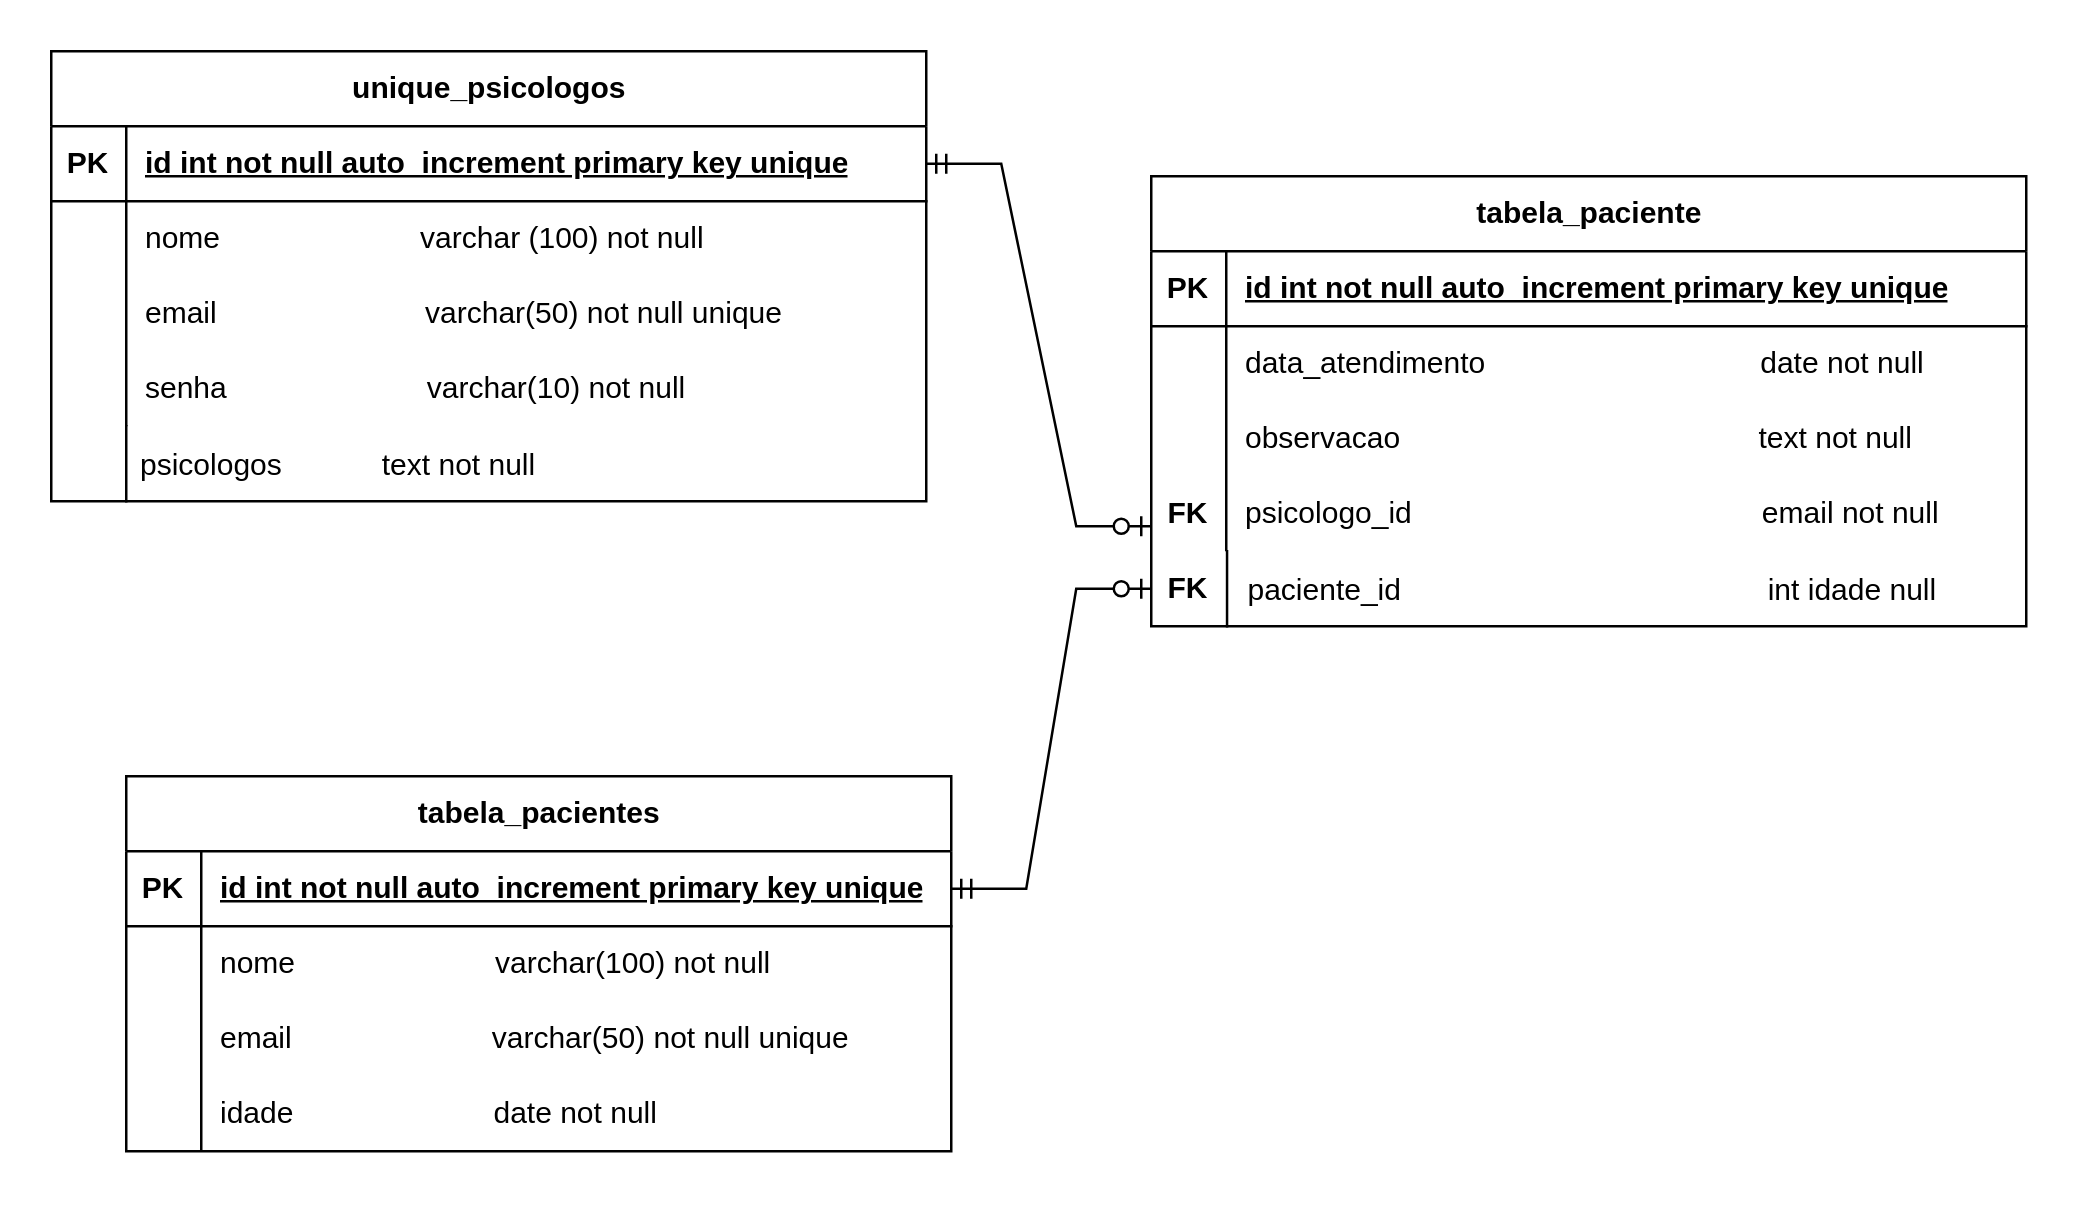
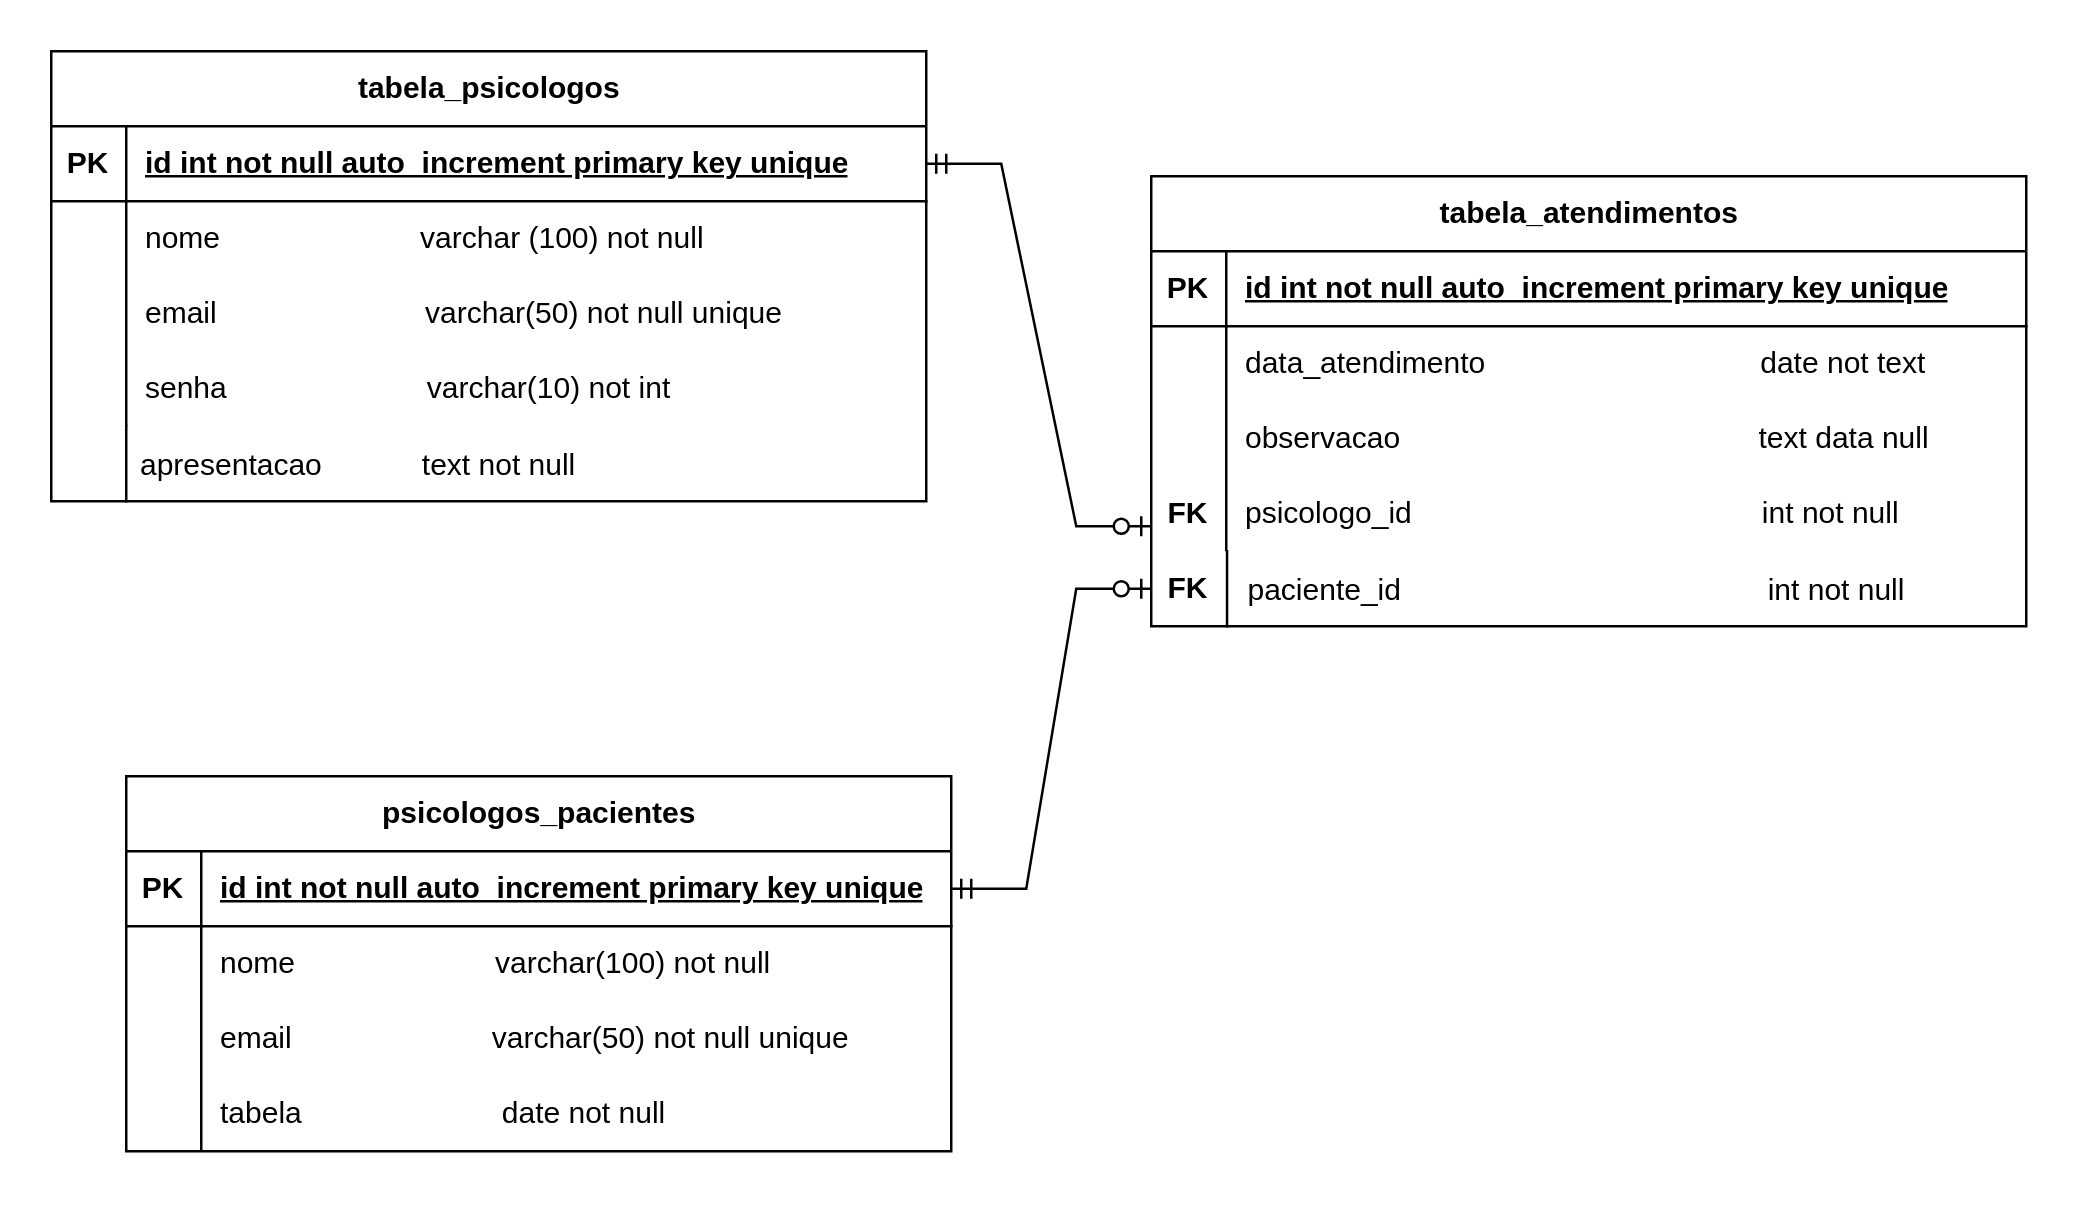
node "unique_psicologos": label "unique_psicologos" -> "tabela_psicologos"
node "tabela_paciente": label "tabela_paciente" -> "tabela_atendimentos"
node "data_atendimento date not null": label "data_atendimento date not null" -> "data_atendimento date not text"
node "senha varchar(10) not null": label "senha varchar(10) not null" -> "senha varchar(10) not int"
node "observacao text not null": label "observacao text not null" -> "observacao text data null"
node "psicologos text not null": label "psicologos text not null" -> "apresentacao text not null"
node "psicologo_id email not null": label "psicologo_id email not null" -> "psicologo_id int not null"
node "paciente_id int idade null": label "paciente_id int idade null" -> "paciente_id int not null"
node "tabela_pacientes": label "tabela_pacientes" -> "psicologos_pacientes"
node "idade date not null": label "idade date not null" -> "tabela date not null"
